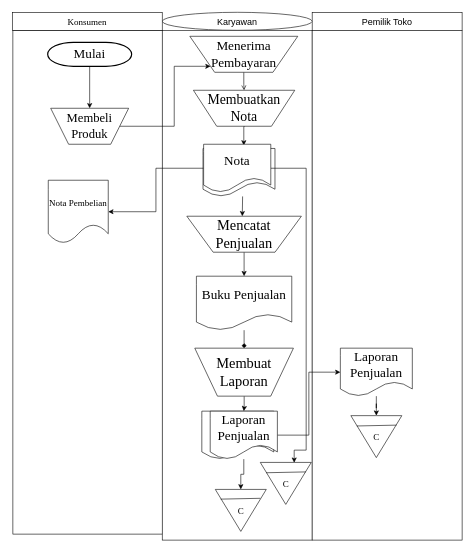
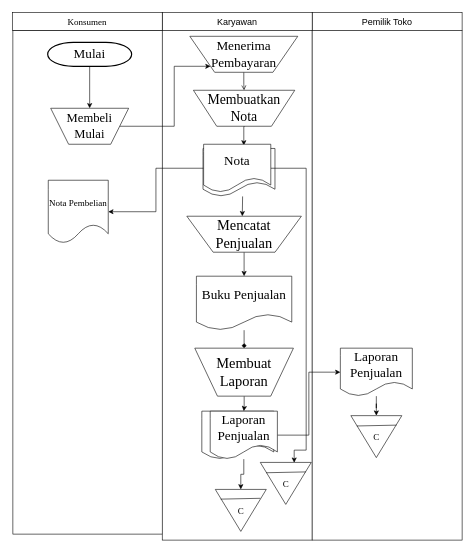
node "Karyawan": shape ellipse -> rectangle
node "Membeli Produk": label "Membeli Produk" -> "Membeli Mulai"
